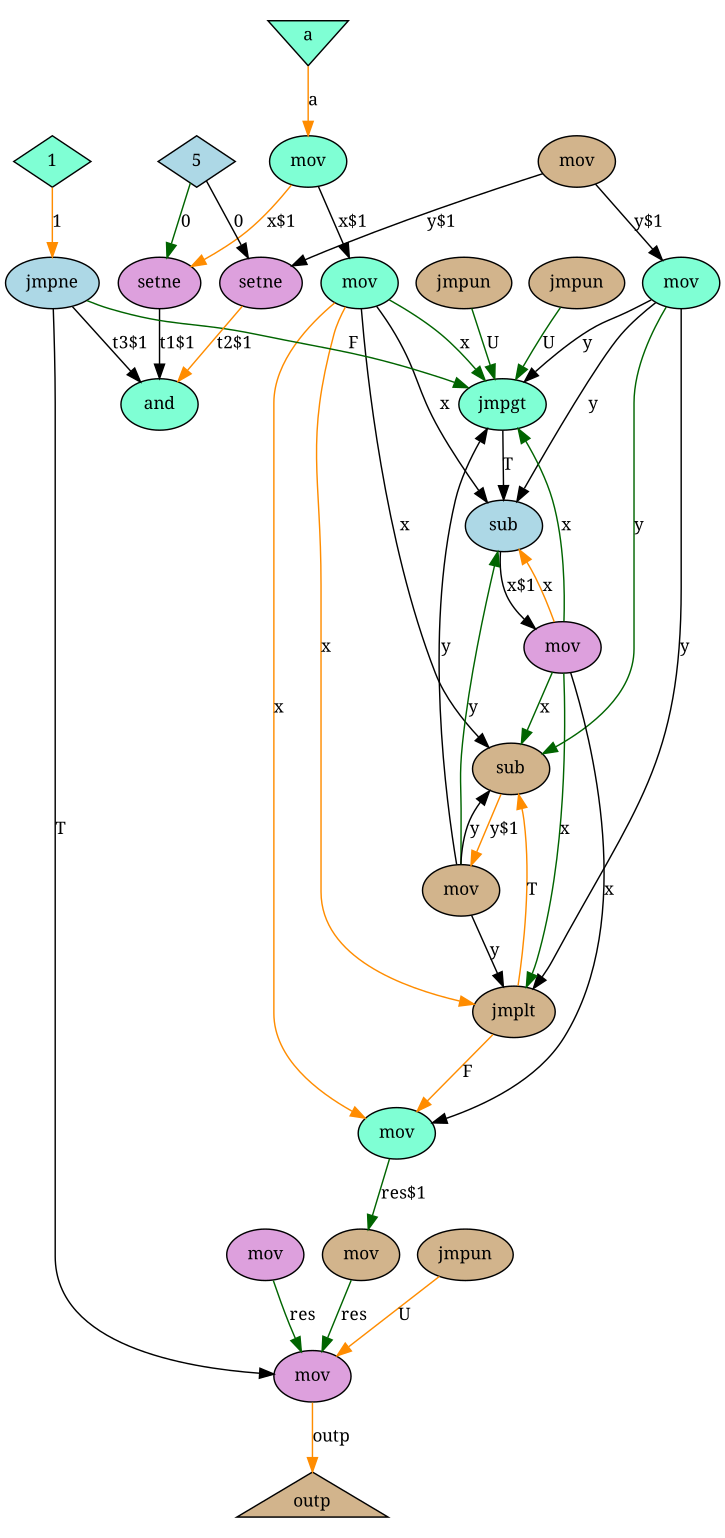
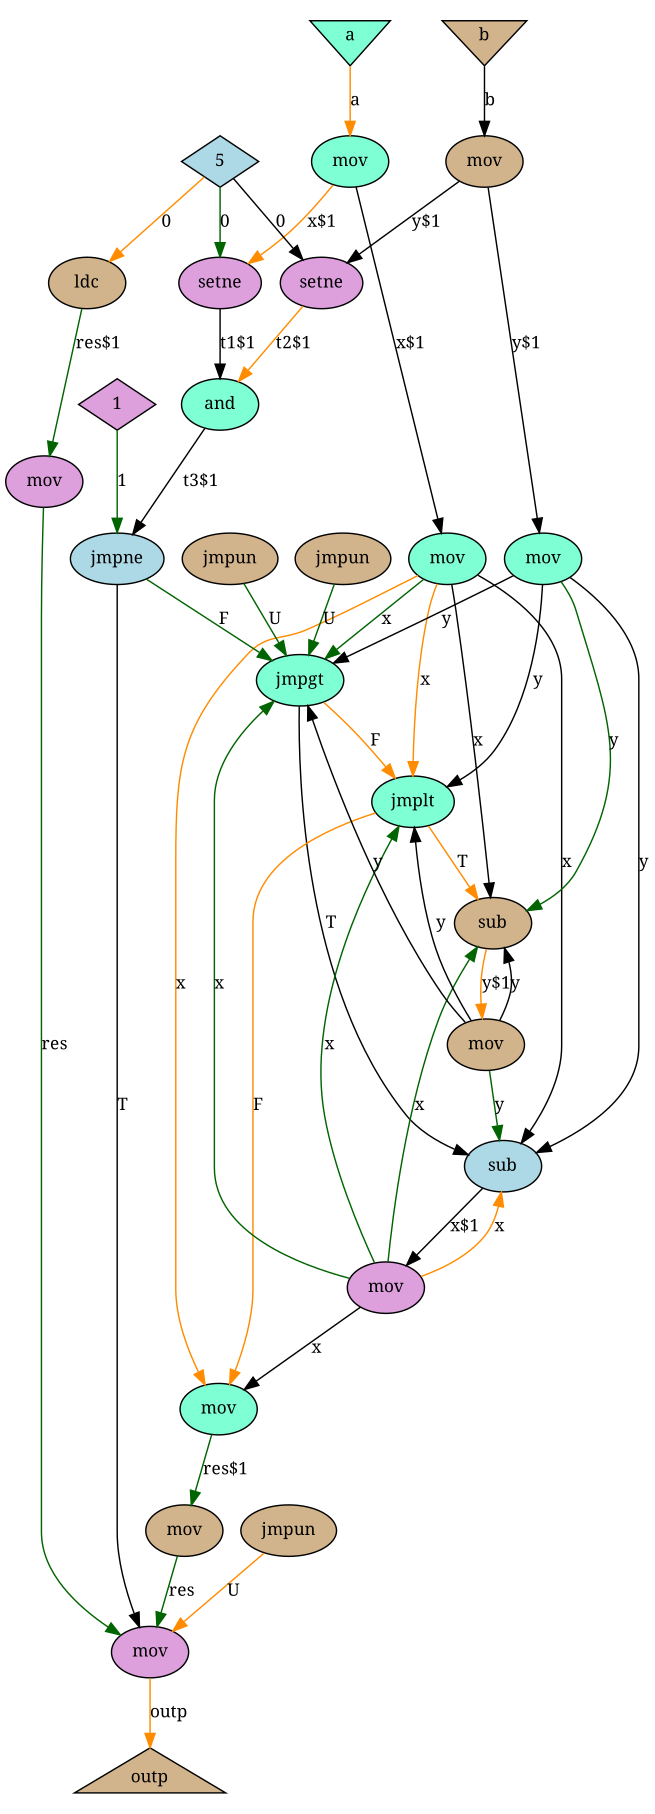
node "b": added
node "1": fillcolor aquamarine -> plum
edge "1" -> "jmpne": color darkorange -> darkgreen
node "ldc": added
edge "jmpne" -> "and": reversed
edge "jmpgt" -> "jmplt": added, label "F"
node "jmplt": fillcolor tan -> aquamarine
